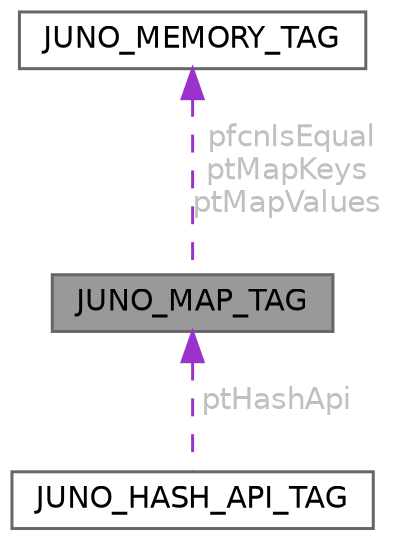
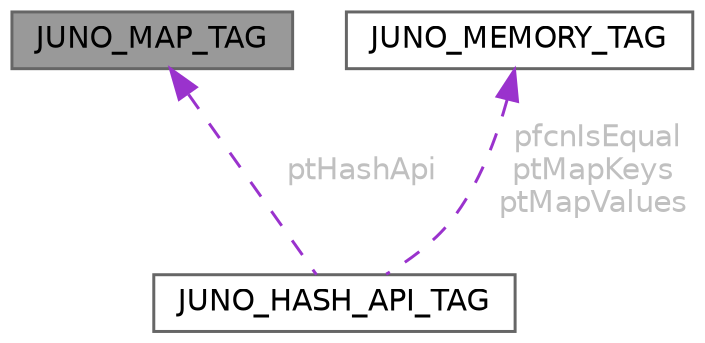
edge "JUNO_MAP_TAG" -> "JUNO_MEMORY_TAG": now "JUNO_HASH_API_TAG" -> "JUNO_MEMORY_TAG"
